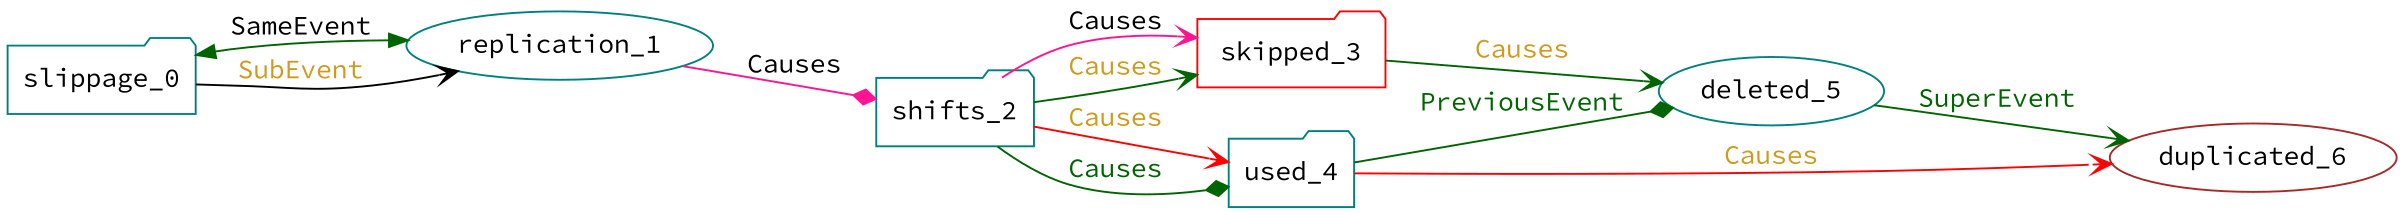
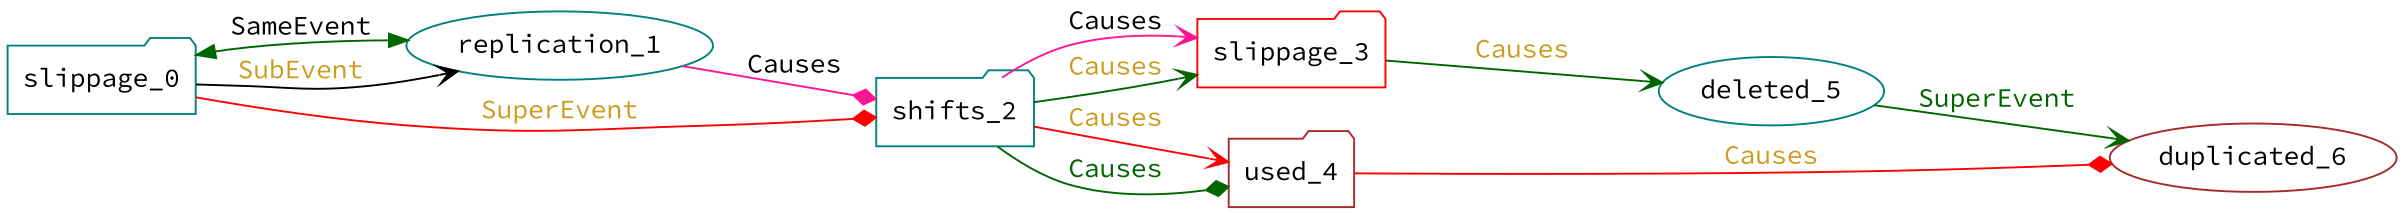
node "skipped_3": label "skipped_3" -> "slippage_3"
edge "slippage_0" -> "shifts_2": added, label "SuperEvent"
edge "used_4" -> "deleted_5": removed, label "PreviousEvent"
node "used_4": color teal -> brown
edge "used_4" -> "duplicated_6": arrowhead vee -> diamond
